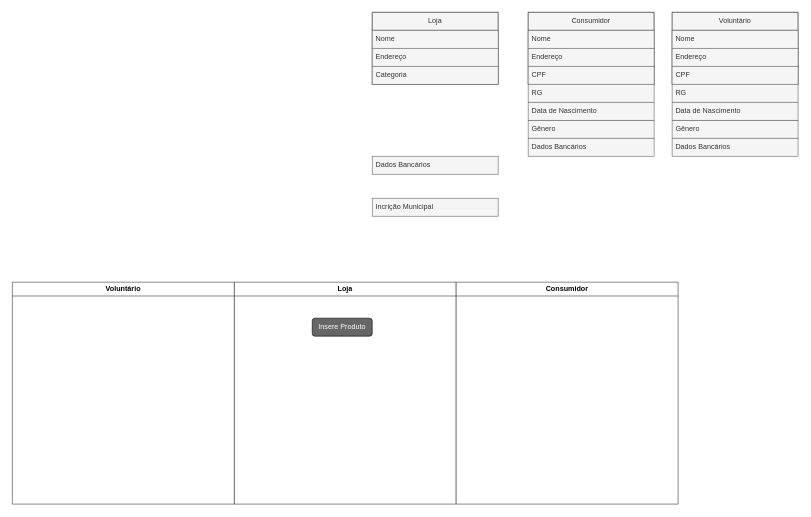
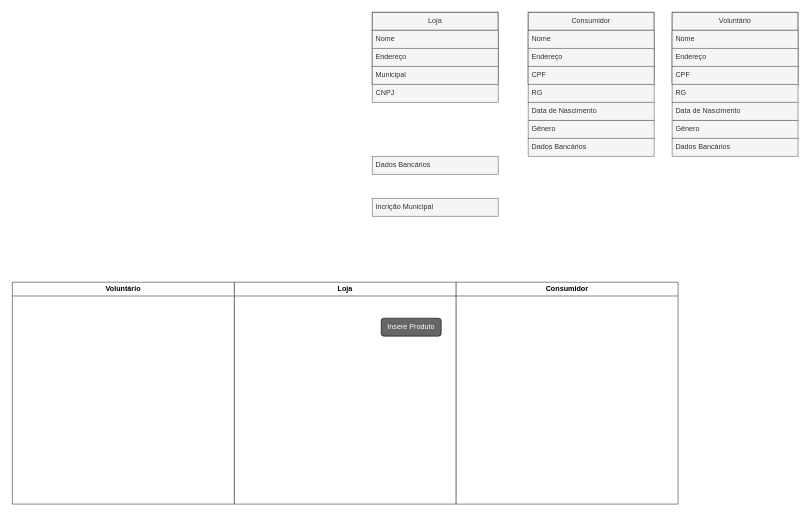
node "Categoria": label "Categoria" -> "Municipal"
node "CNPJ": added
node "Insere Produto": moved (342, 327) -> (411, 327)
